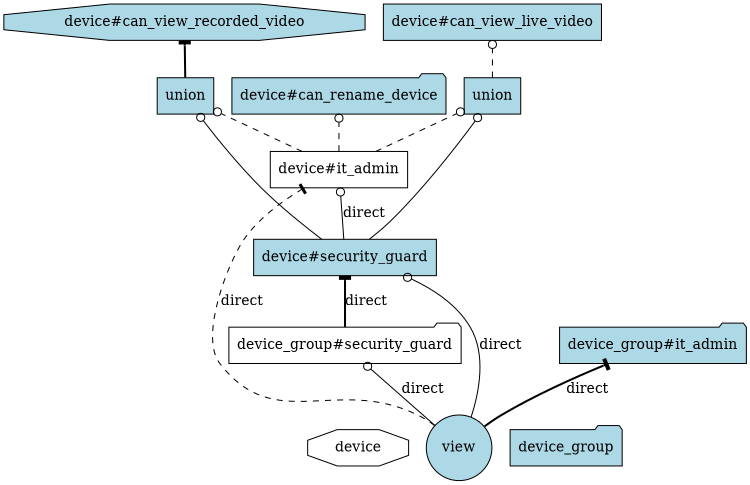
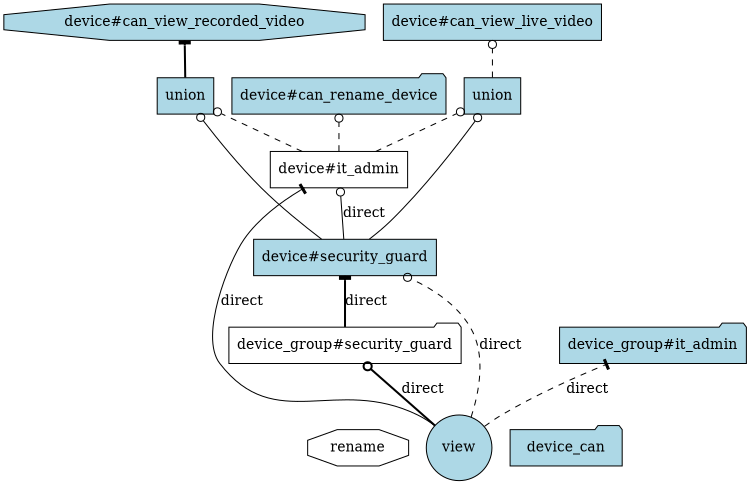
edge "view" -> "device#security_guard": style solid -> dashed
edge "view" -> "device#it_admin": style dashed -> solid
edge "view" -> "device_group#it_admin": style bold -> dashed
edge "view" -> "device_group#security_guard": style solid -> bold
node "device": label "device" -> "rename"
node "device_group": label "device_group" -> "device_can"
